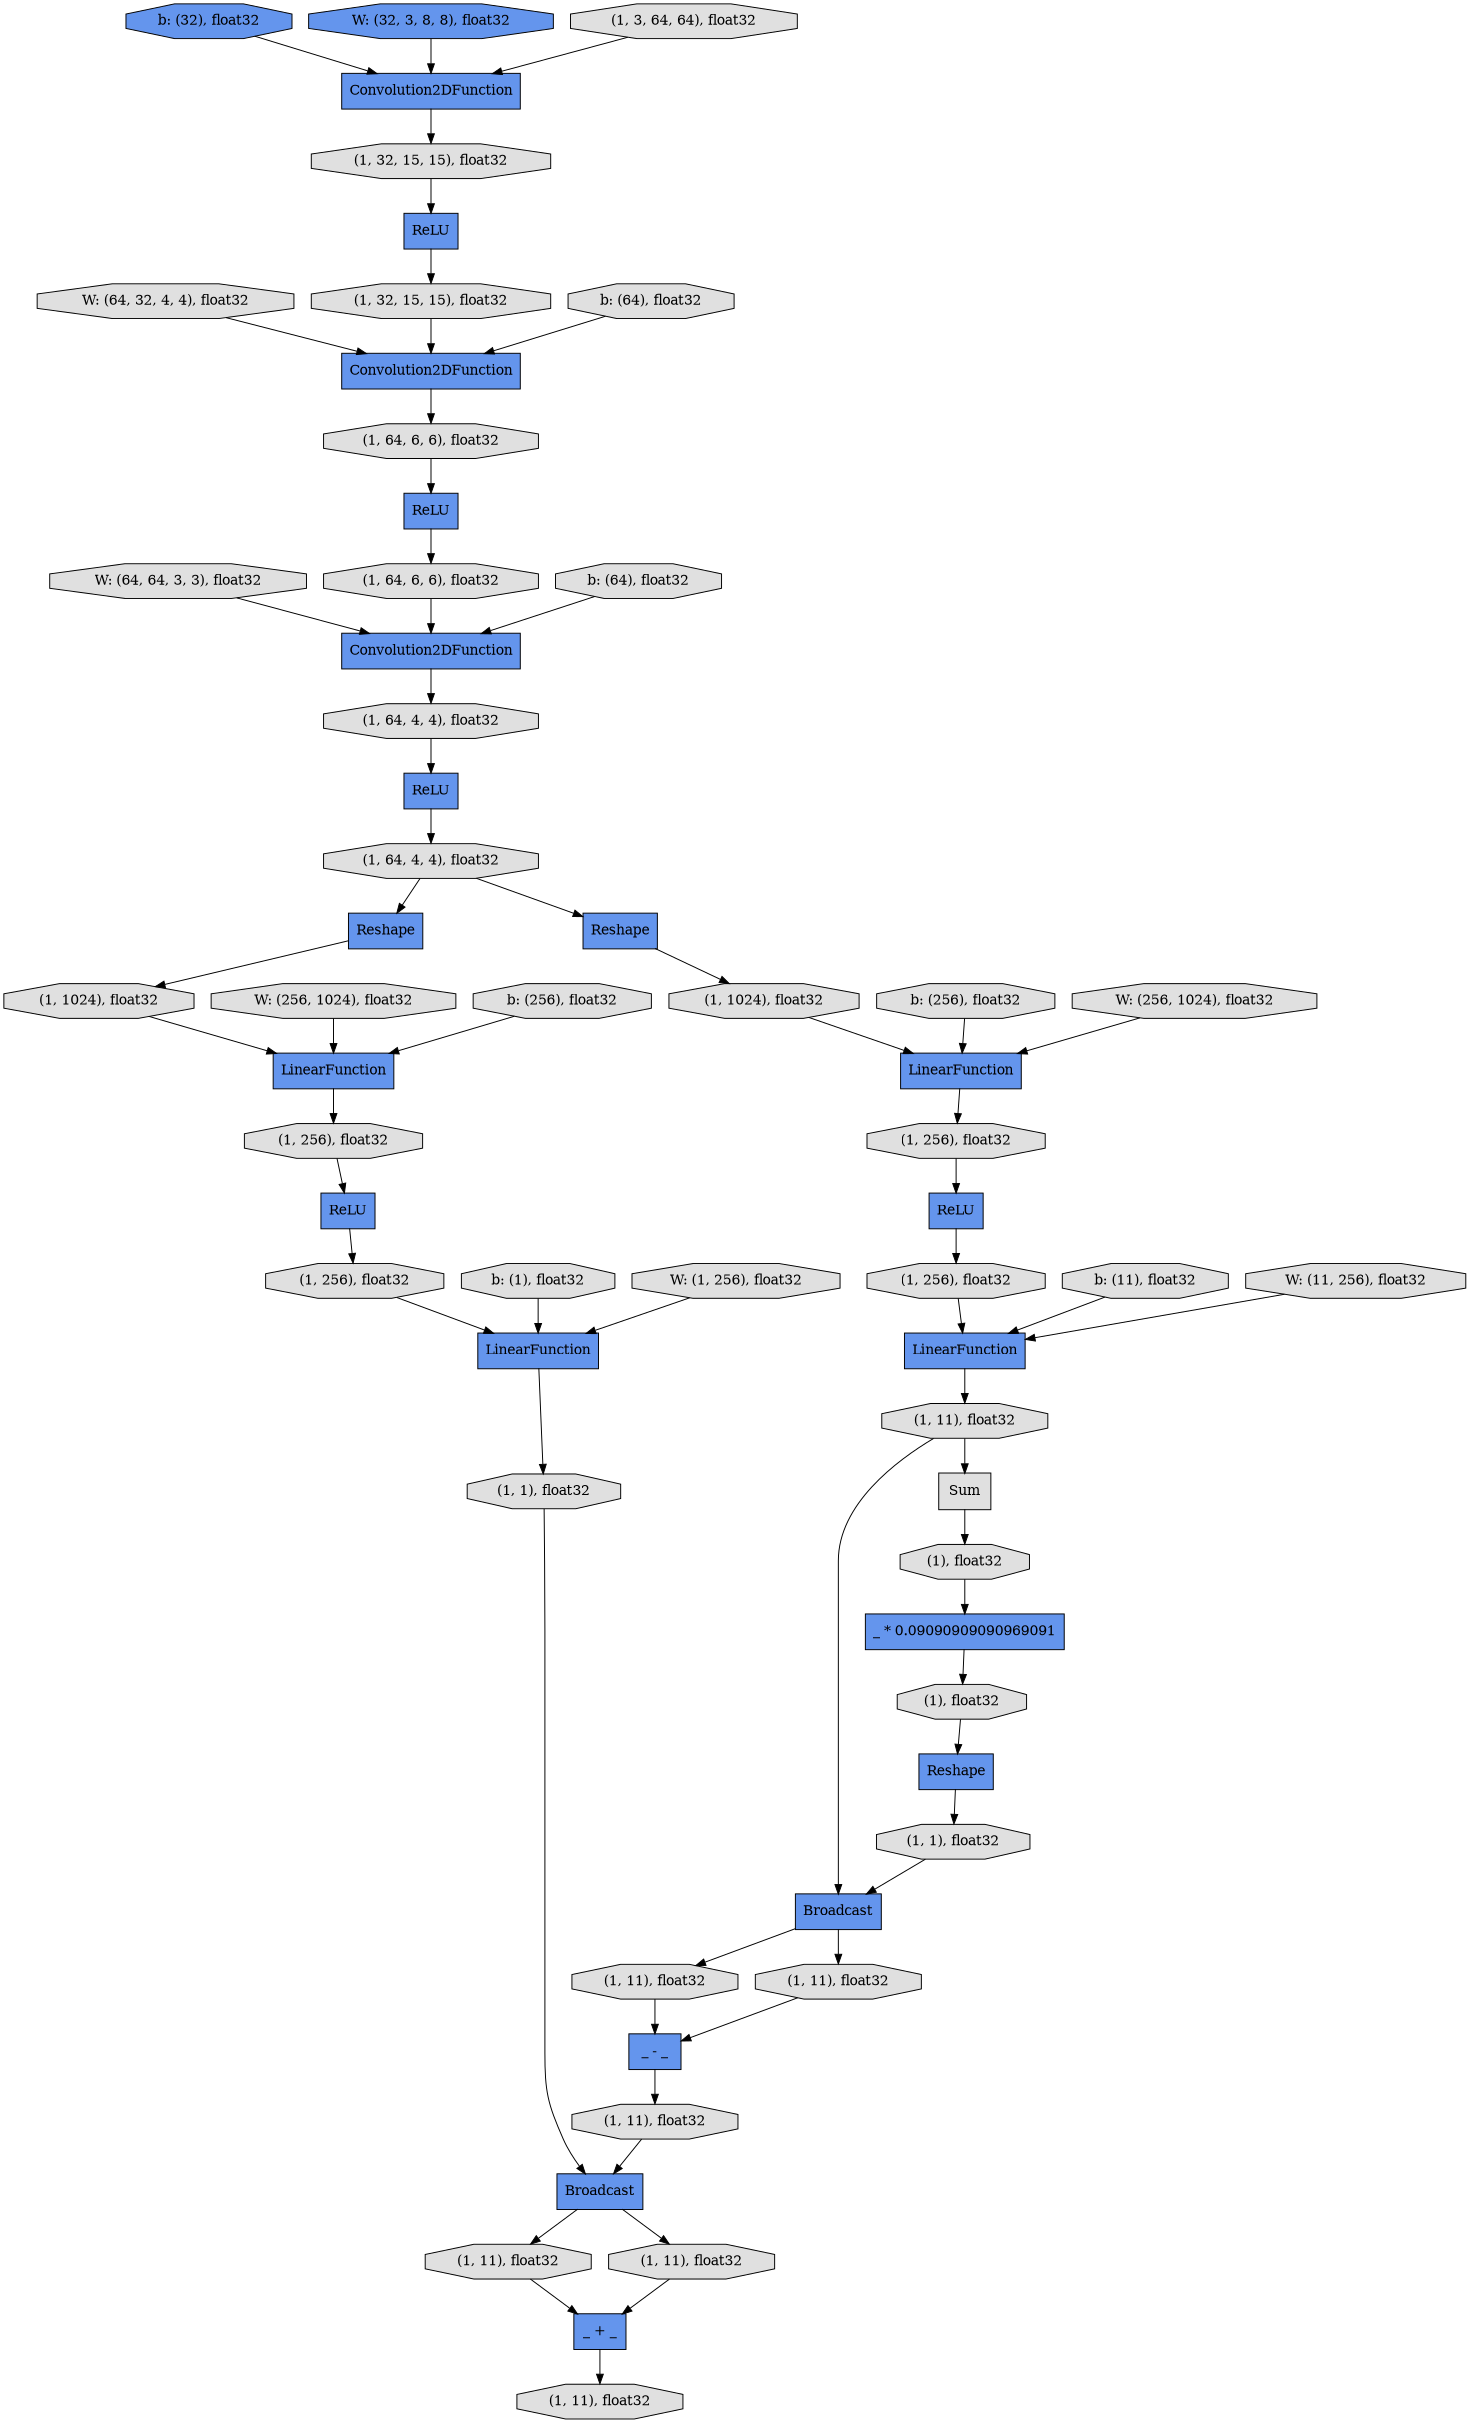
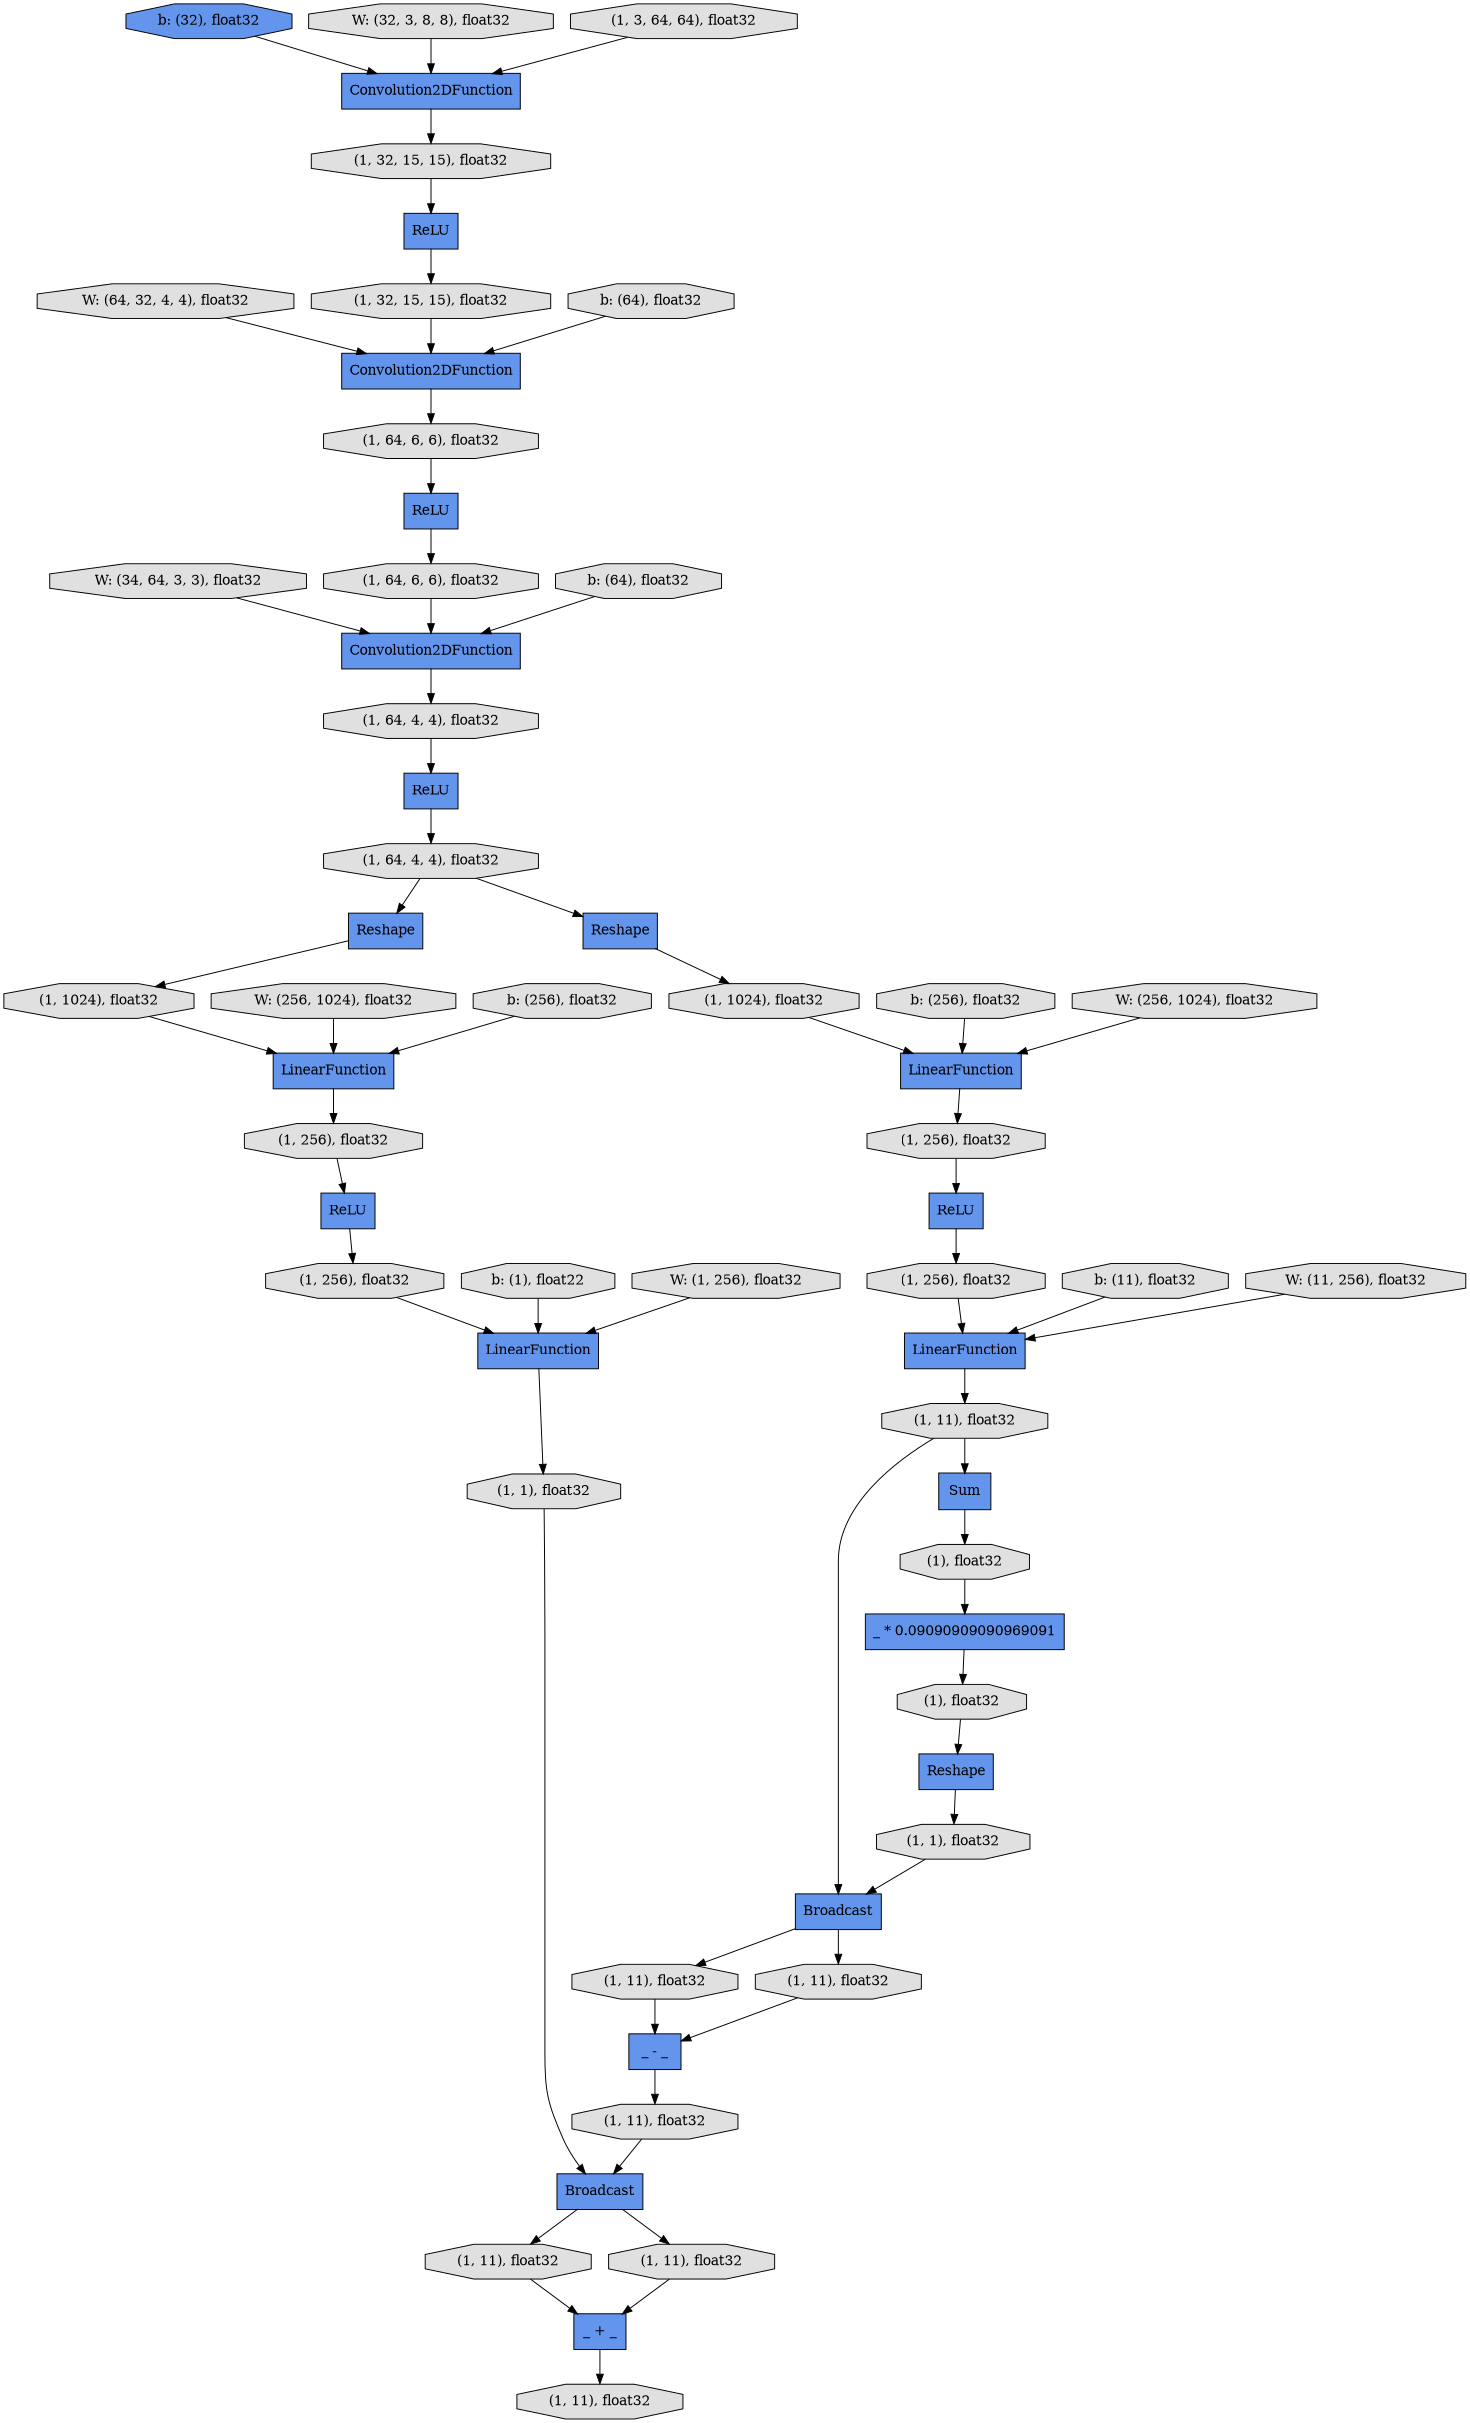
node "W: (32, 3, 8, 8), float32": fillcolor #6495ed -> #e0e0e0
node "W: (64, 64, 3, 3), float32": label "W: (64, 64, 3, 3), float32" -> "W: (34, 64, 3, 3), float32"
node "b: (1), float32": label "b: (1), float32" -> "b: (1), float22"
node "Sum": fillcolor #e0e0e0 -> #6495ed
